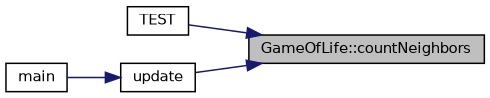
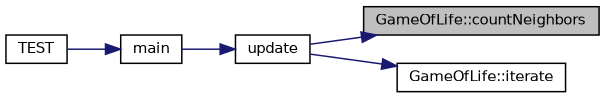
edge "TEST" -> "GameOfLife::countNeighbors": now "TEST" -> "main"
node "GameOfLife::iterate": added
